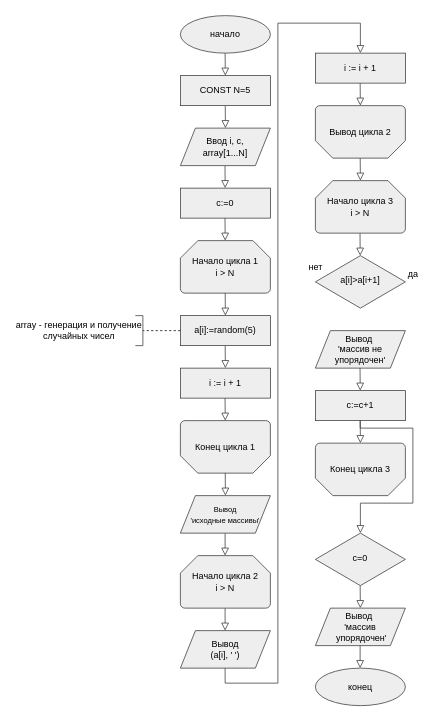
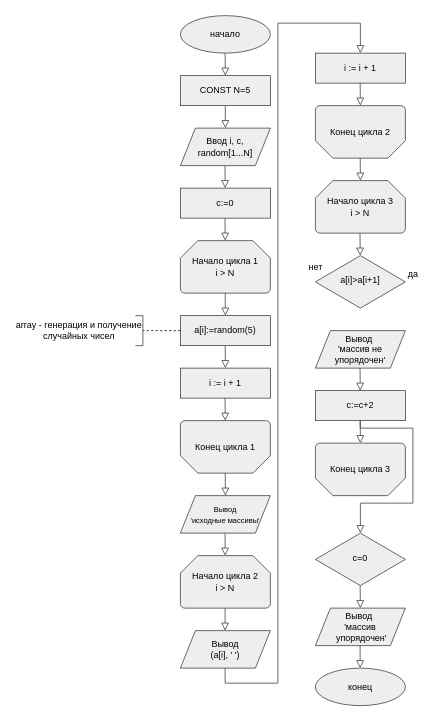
node "Вывод цикла 2": label "Вывод цикла 2" -> "Конец цикла 2"
node "Ввод i, c, array[1...N]": label "Ввод i, c, array[1...N]" -> "Ввод i, c, random[1...N]"
node "c:=c+1": label "c:=c+1" -> "c:=c+2"
